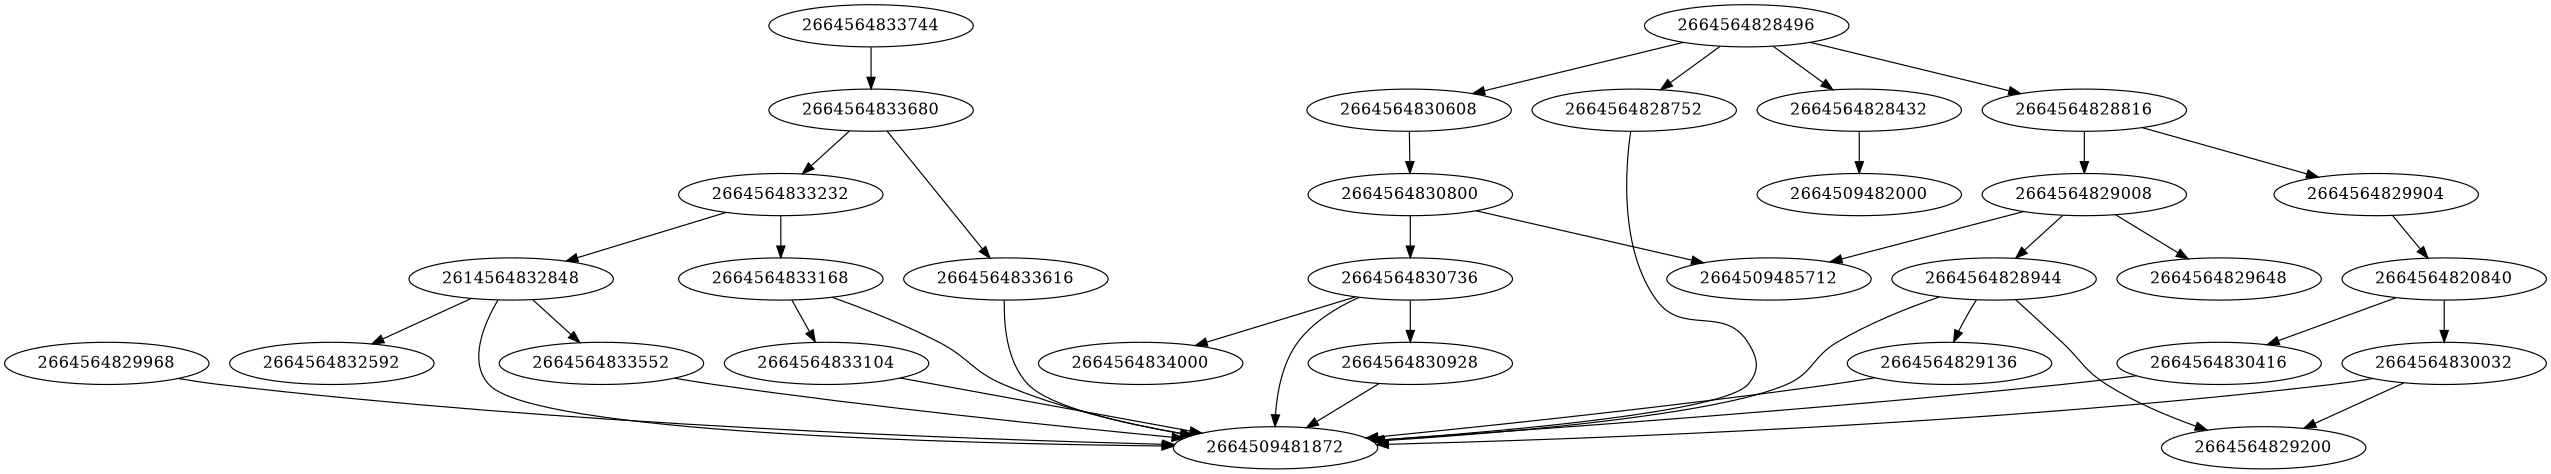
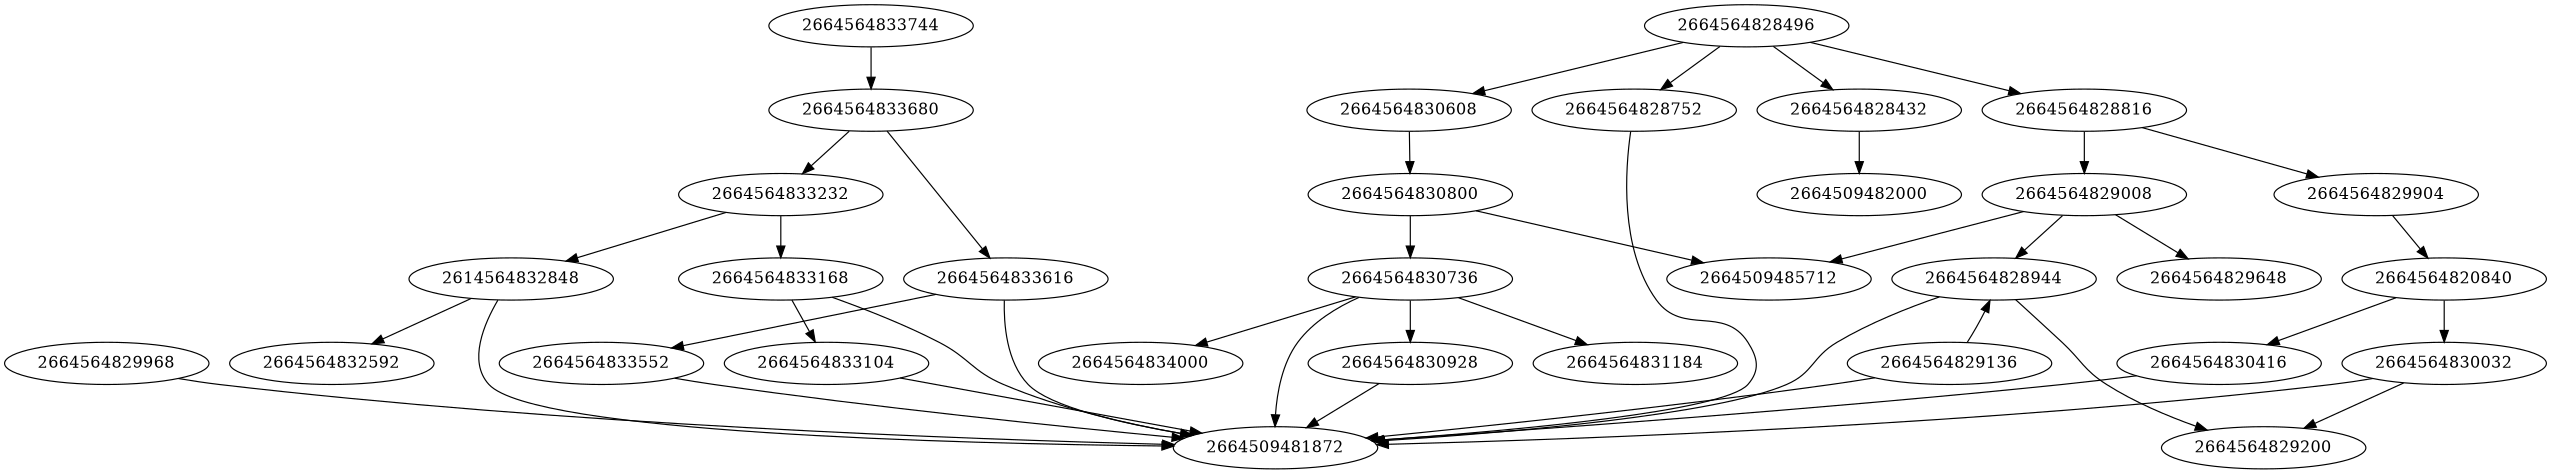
edge "2664564828944" -> "2664564829136": reversed
edge "2614564832848" -> "2664564833552": now "2664564833616" -> "2664564833552"
node "2664564831184": added
